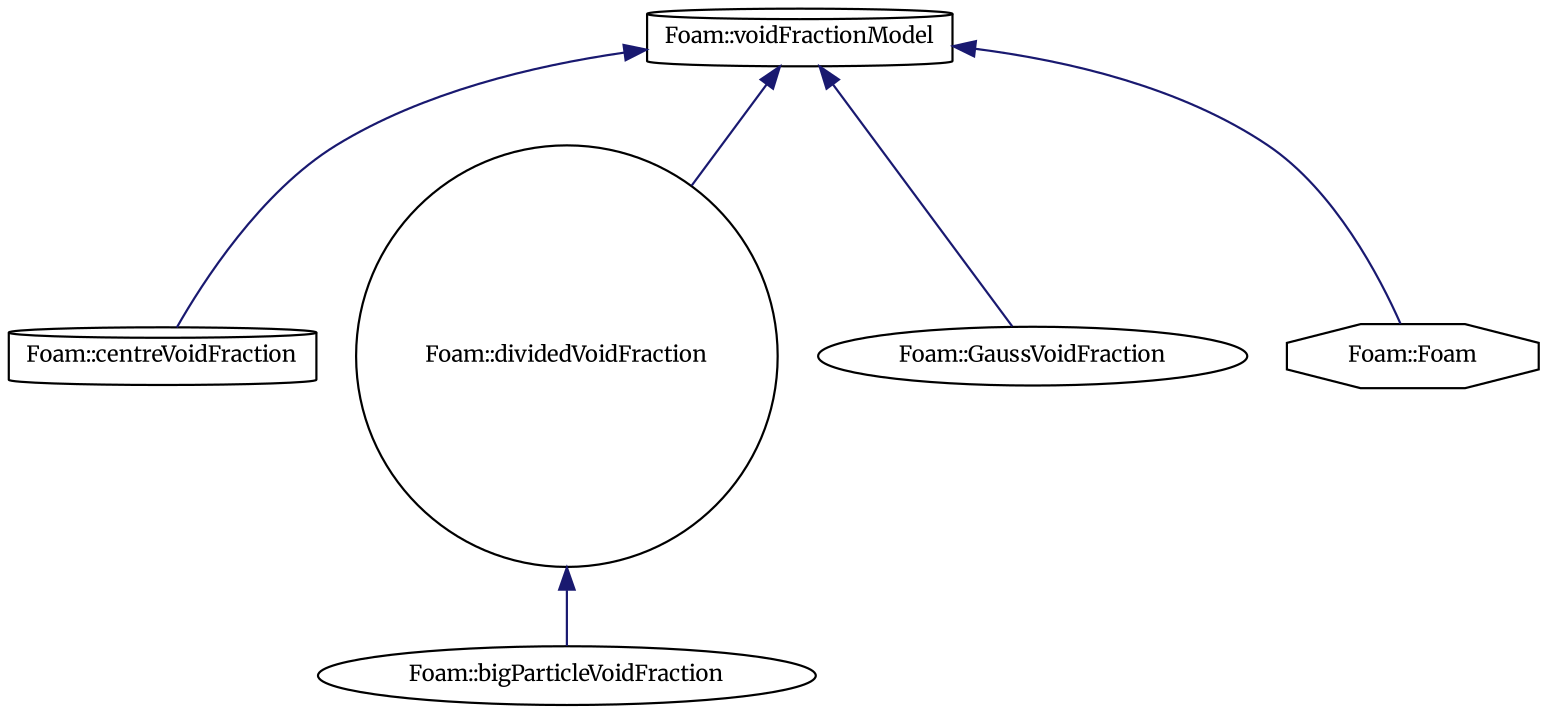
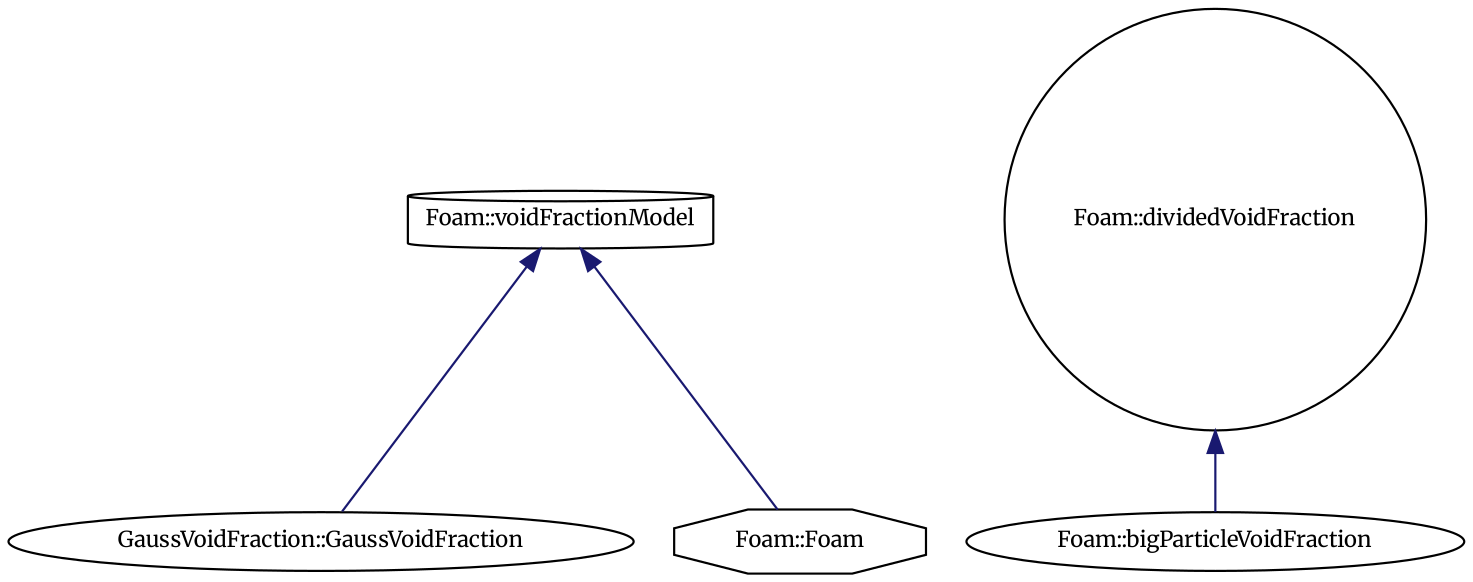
edge "Foam::dividedVoidFraction" -> "Foam::voidFractionModel": removed
node "Foam::centreVoidFraction": removed
node "Foam::GaussVoidFraction": label "Foam::GaussVoidFraction" -> "GaussVoidFraction::GaussVoidFraction"
